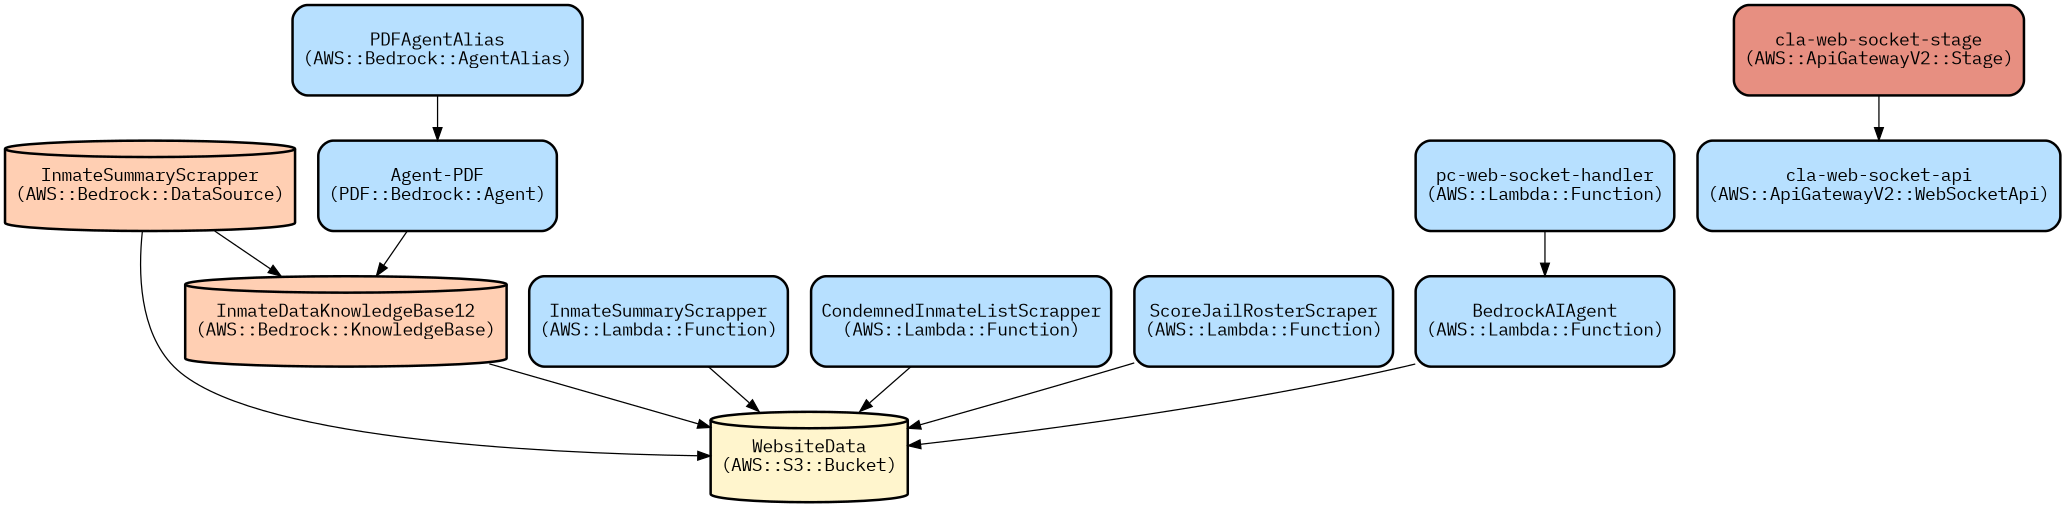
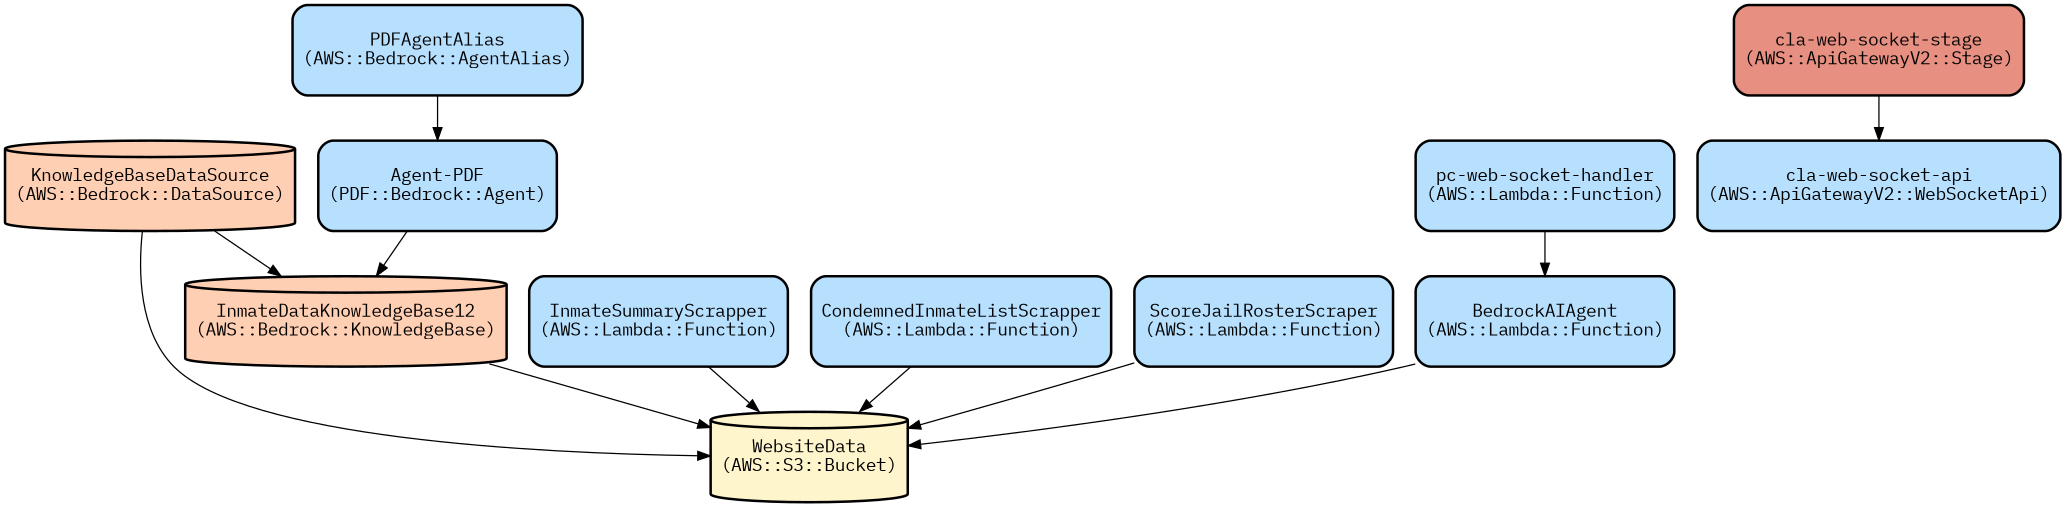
node "InmateSummaryScrapper (AWS::Bedrock::DataSource)": label "InmateSummaryScrapper (AWS::Bedrock::DataSource)" -> "KnowledgeBaseDataSource (AWS::Bedrock::DataSource)"
